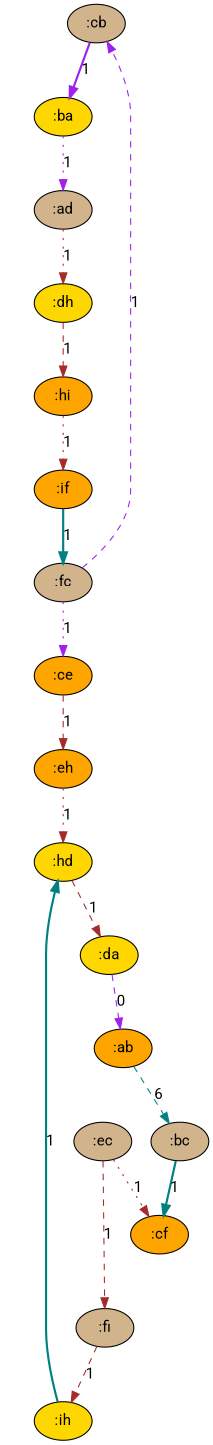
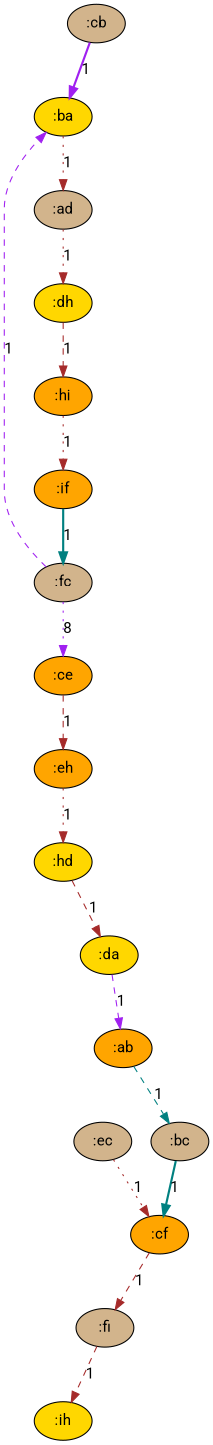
edge ":ba" -> ":ad": color purple -> brown
edge ":fc" -> ":cb": now ":fc" -> ":ba"
edge ":fc" -> ":ce": label "1" -> "8"
edge ":da" -> ":ab": label "0" -> "1"
edge ":ab" -> ":bc": label "6" -> "1"
edge ":ih" -> ":hd": removed, label "1"
edge ":ec" -> ":fi": now ":cf" -> ":fi"
